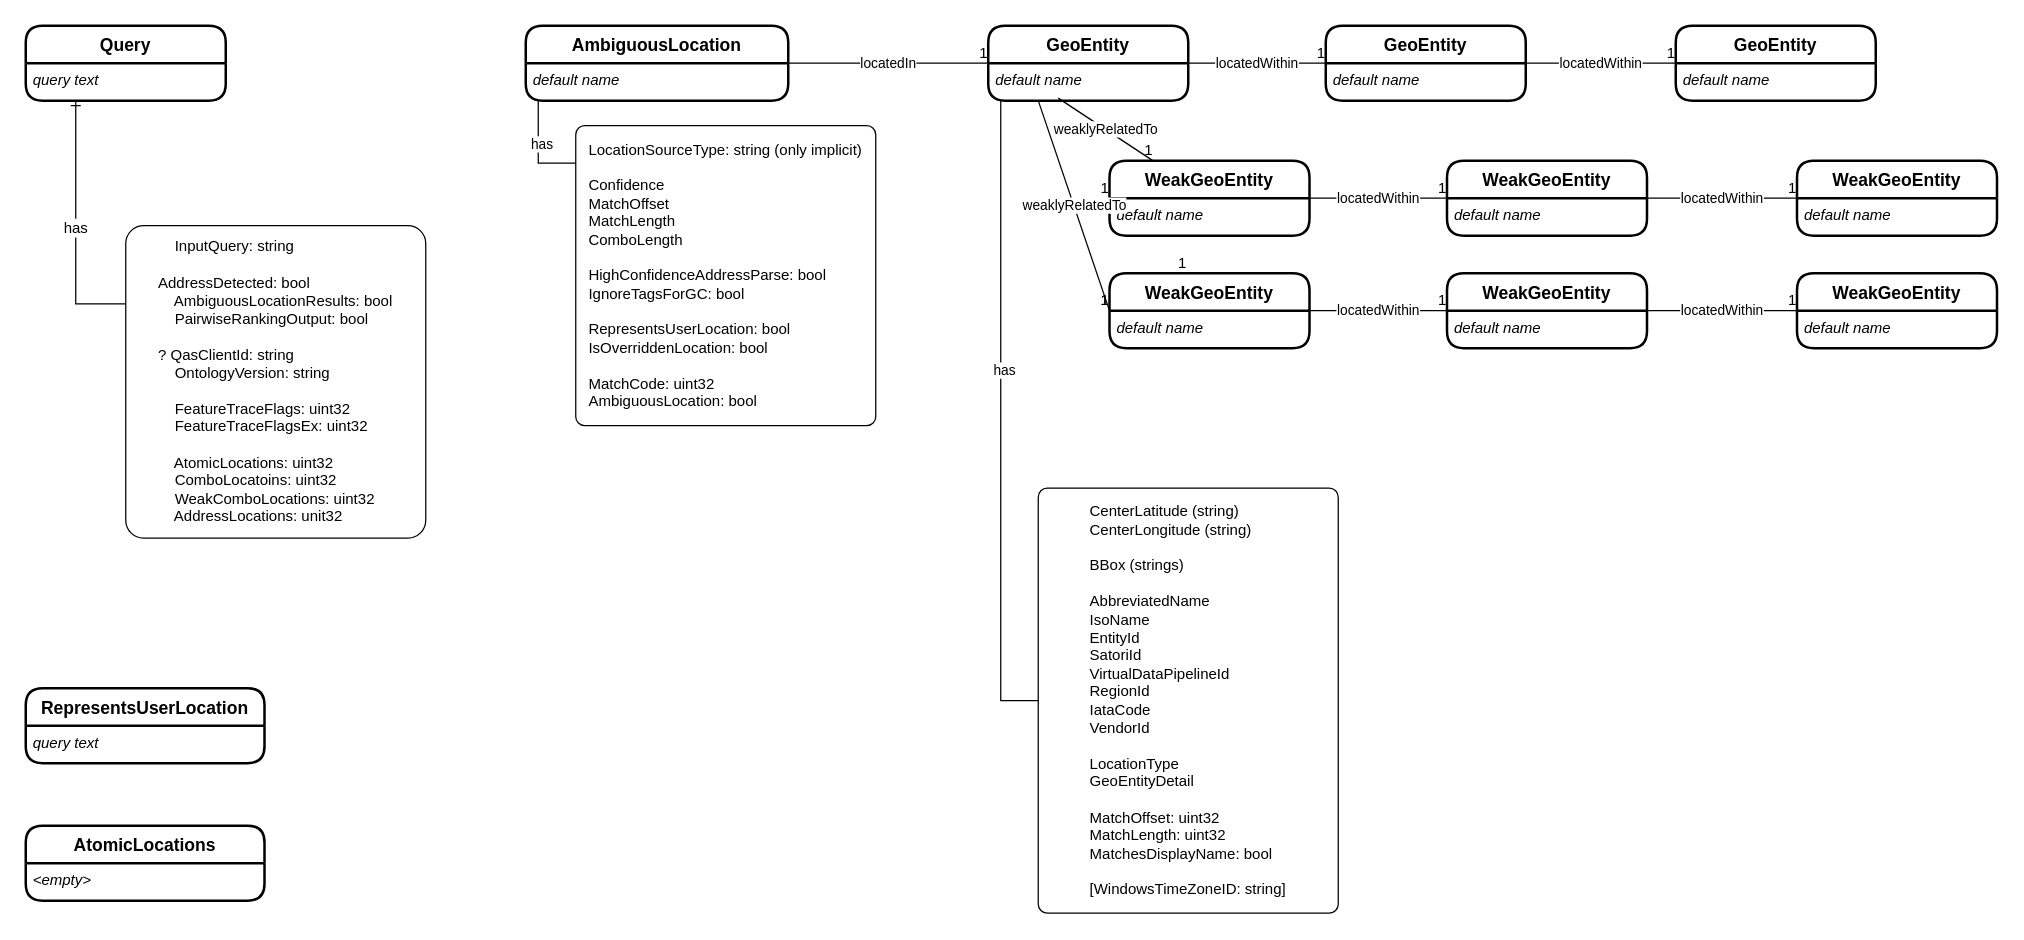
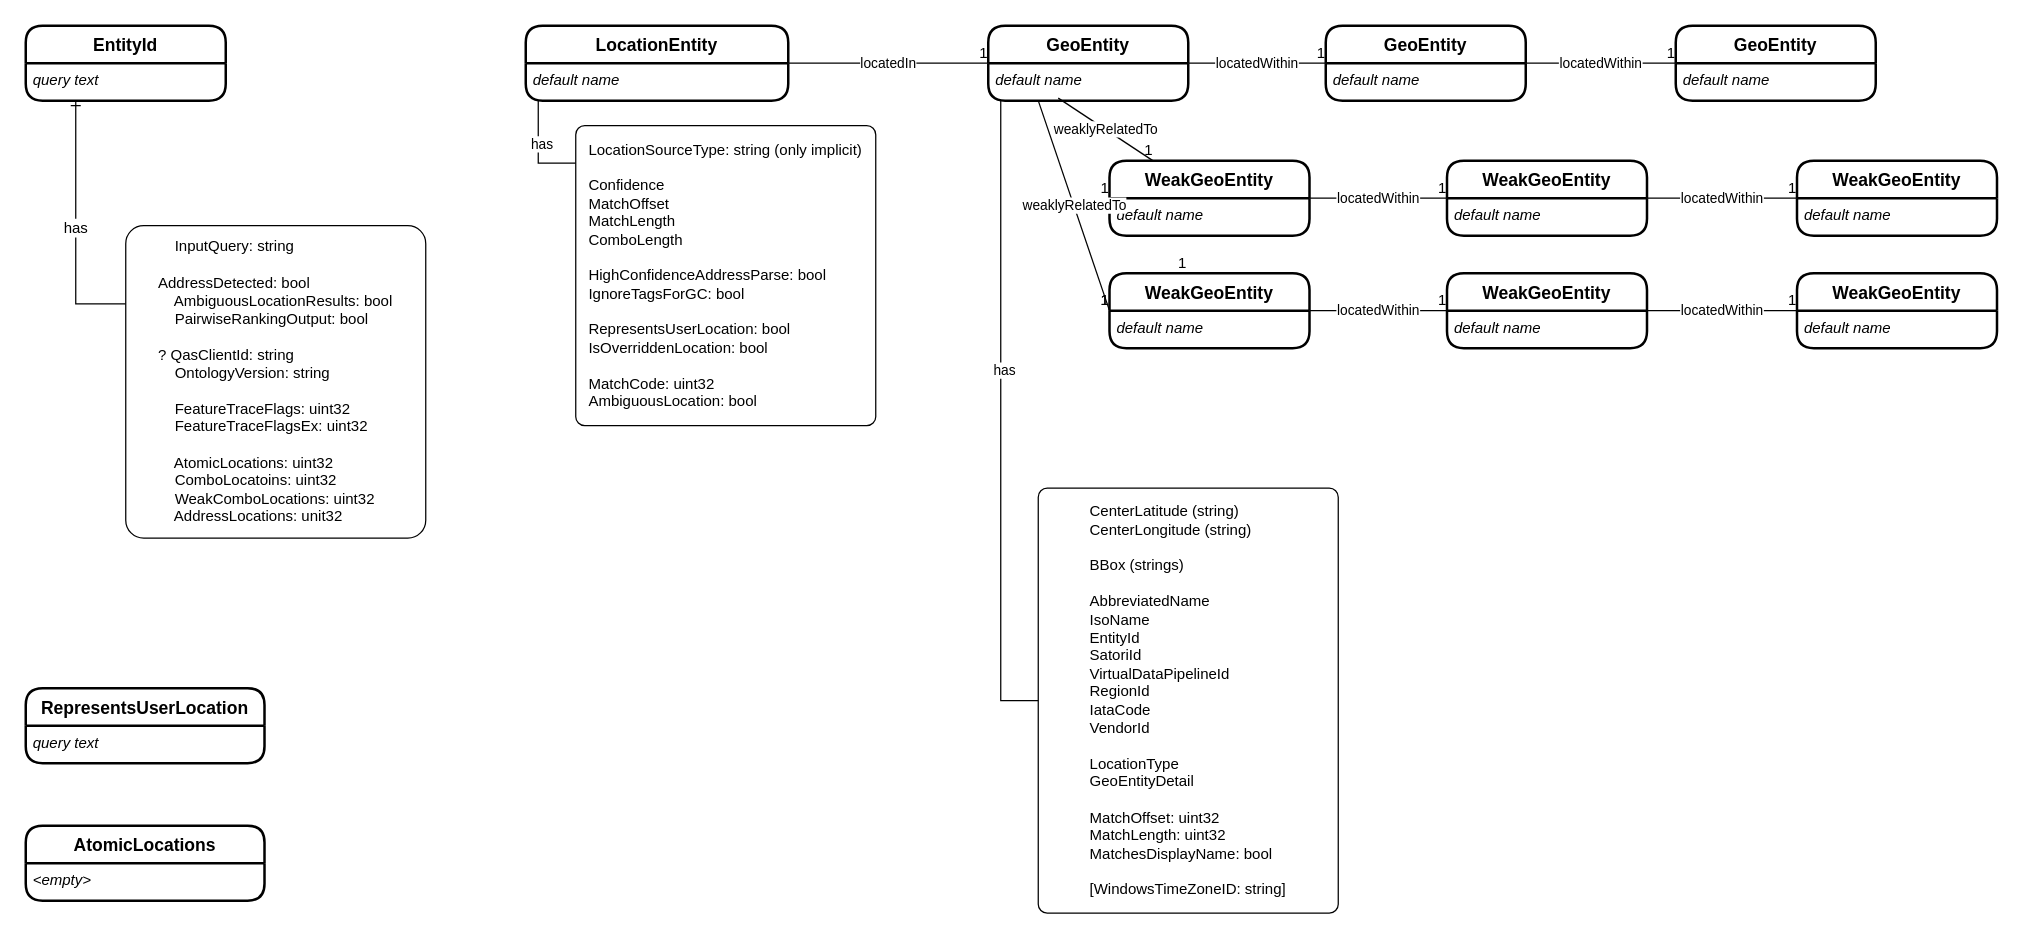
node "Query": label "Query" -> "EntityId"
node "AmbiguousLocation": label "AmbiguousLocation" -> "LocationEntity"
